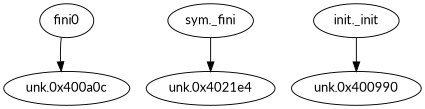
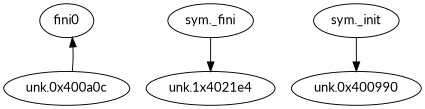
node "init._init": label "init._init" -> "sym._init"
edge "fini0" -> "unk.0x400a0c": reversed
node "unk.0x4021e4": label "unk.0x4021e4" -> "unk.1x4021e4"
